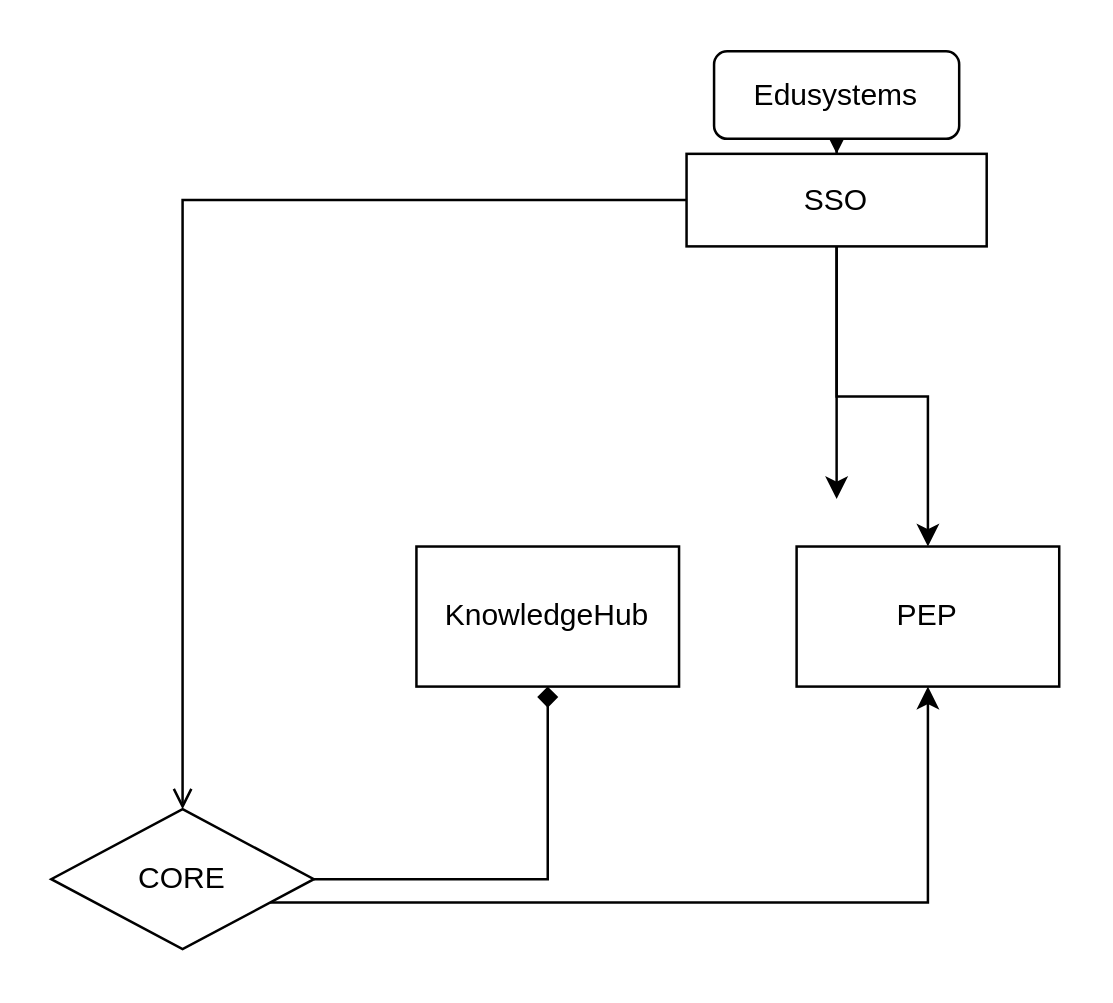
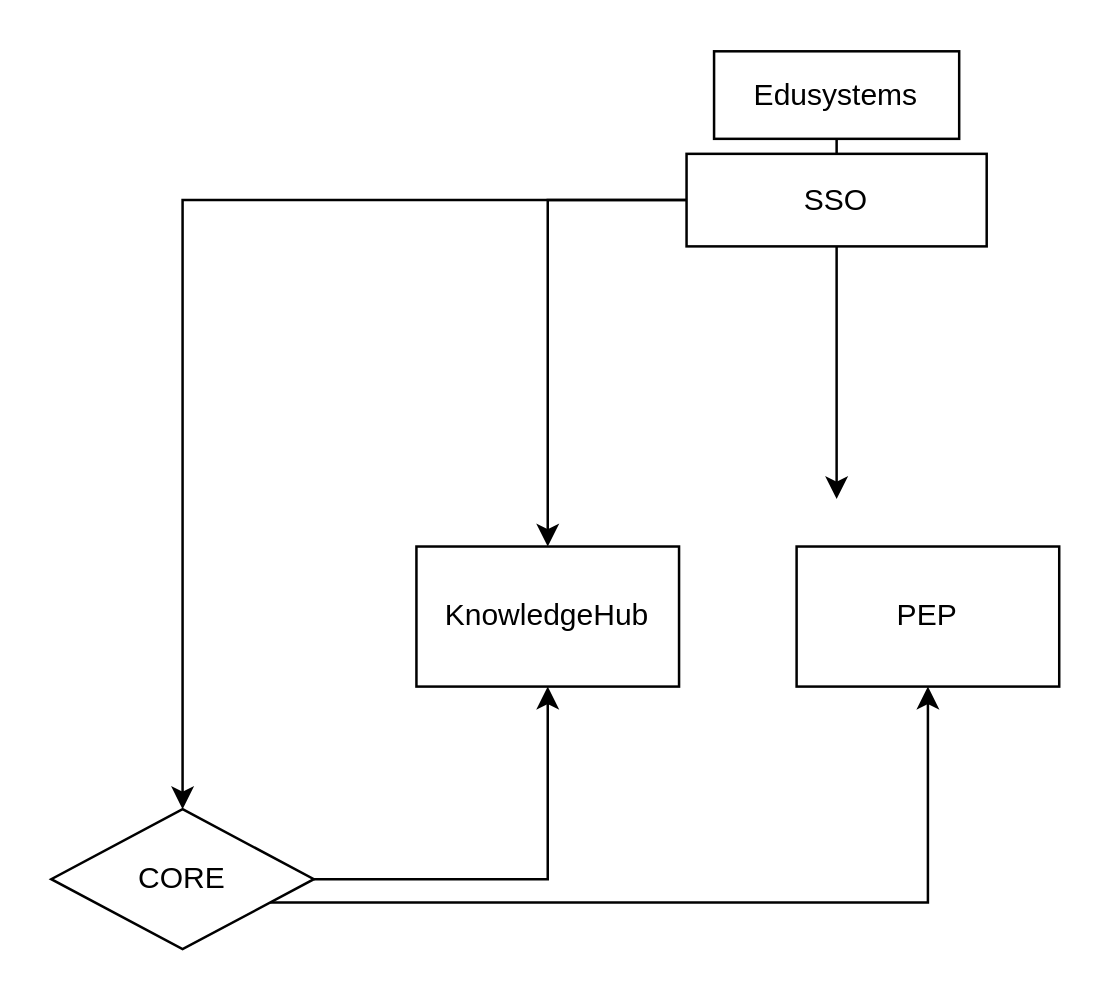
node "Edusystems": shape rounded rectangle -> rectangle
edge "Edusystems" -> "SSO": arrowhead classic -> none
edge "SSO" -> "PEP": now "SSO" -> "KnowledgeHub"
edge "CORE" -> "KnowledgeHub": arrowhead diamond -> classic
edge "SSO" -> "CORE": arrowhead open -> classic
